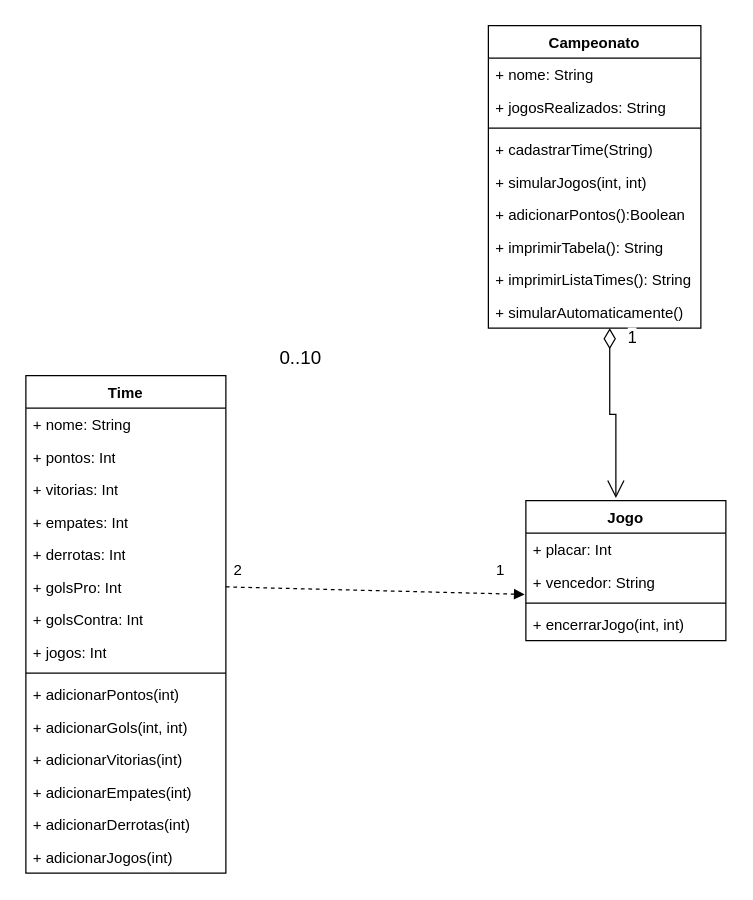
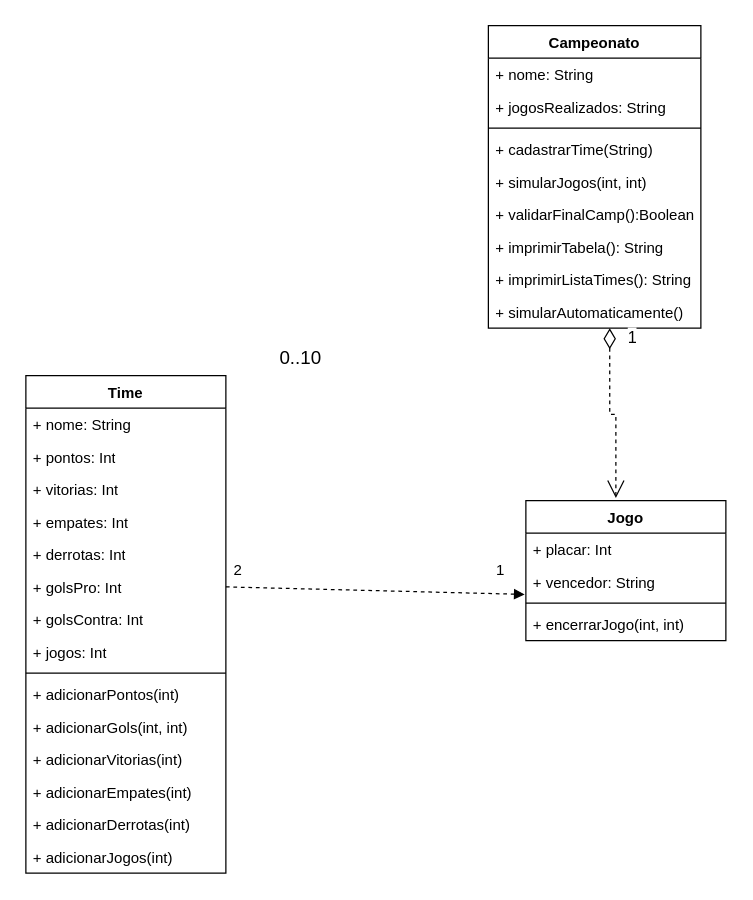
node "+ adicionarPontos():Boolean": label "+ adicionarPontos():Boolean" -> "+ validarFinalCamp():Boolean"
edge "+ simularAutomaticamente()" -- "Jogo": style solid -> dashed
